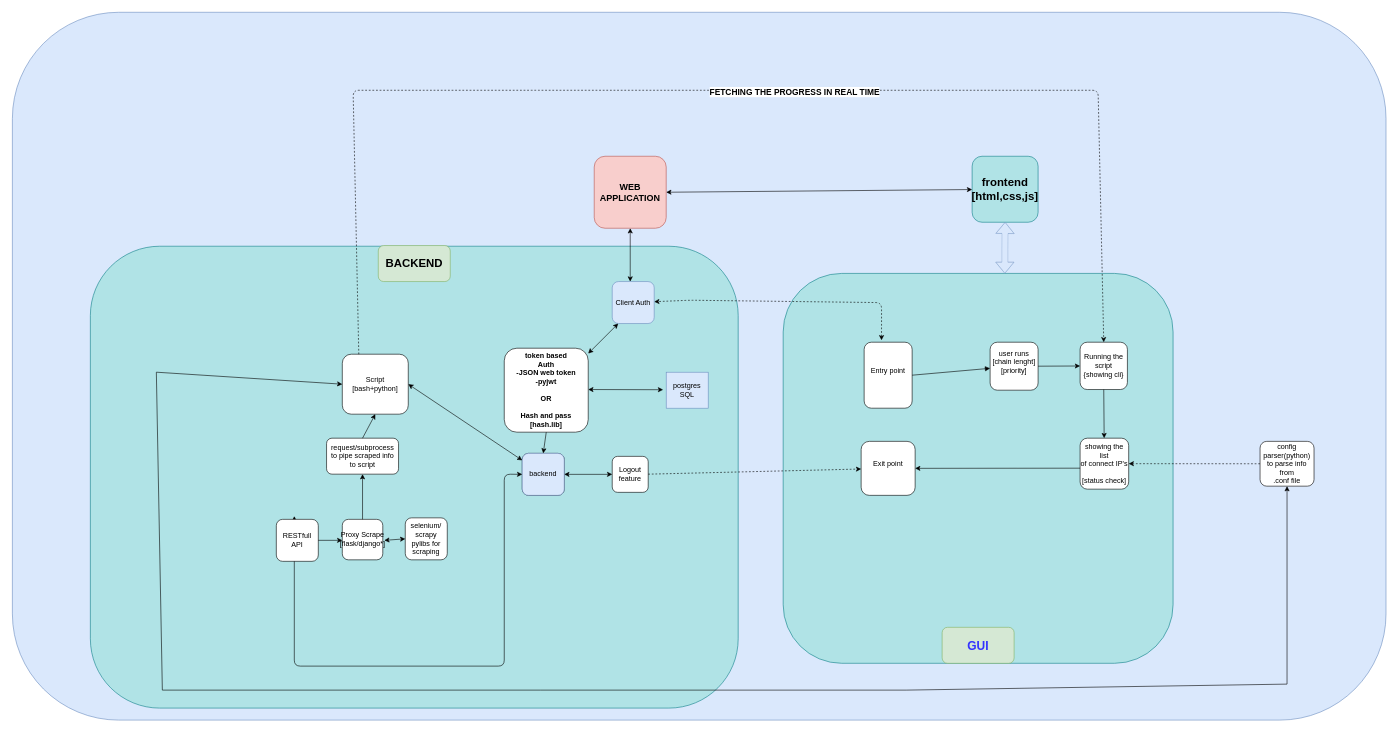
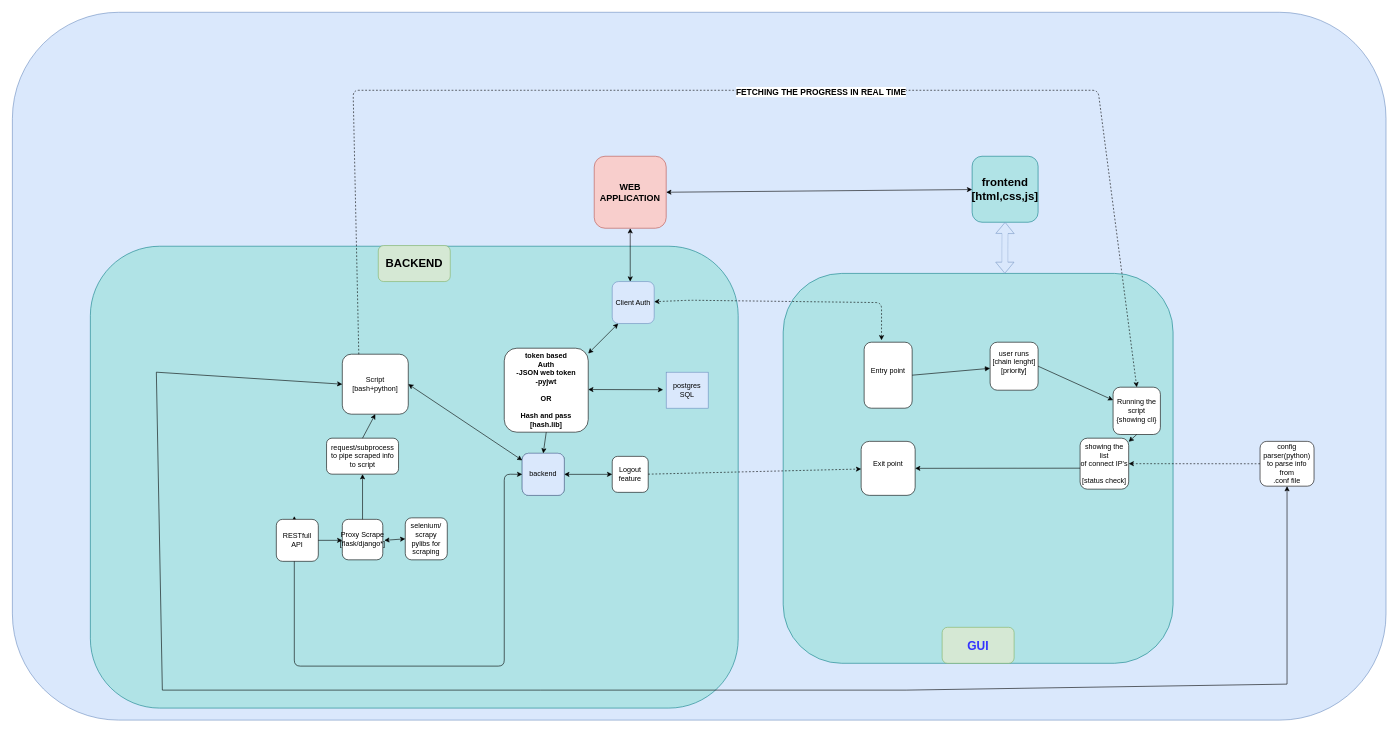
node "Running the script {showing cli}": moved (1104, 366) -> (1137, 411)
